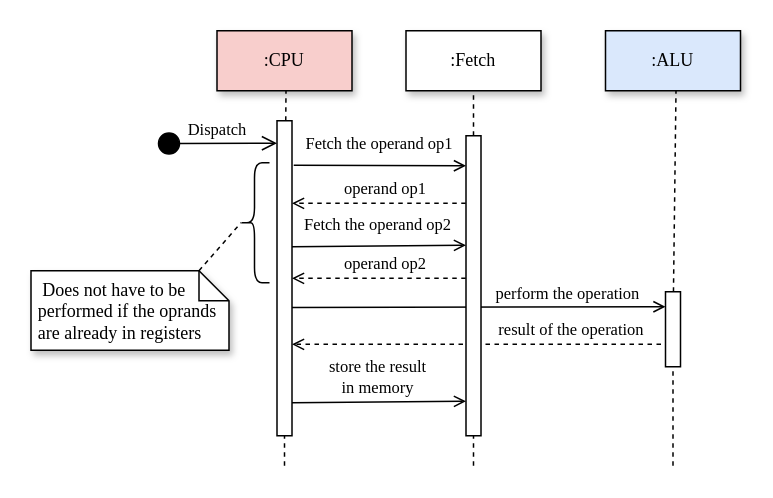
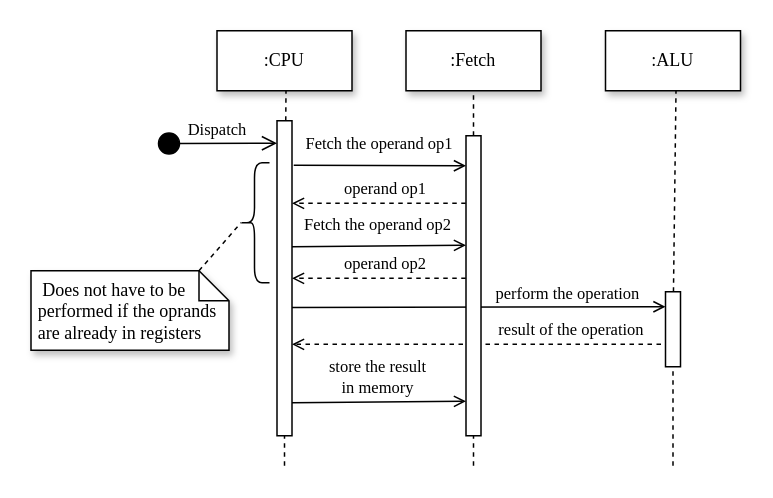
node ":CPU": fillcolor #f8cecc -> #ffffff
node ":ALU": fillcolor #dae8fc -> #ffffff
